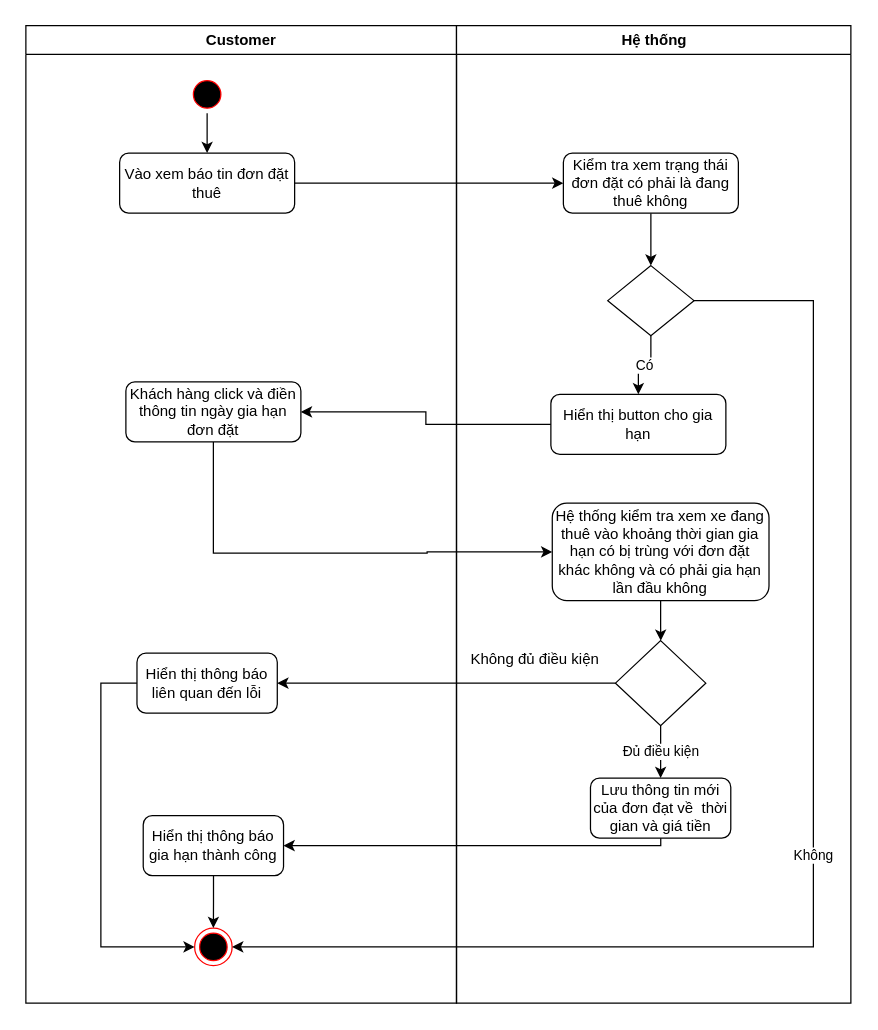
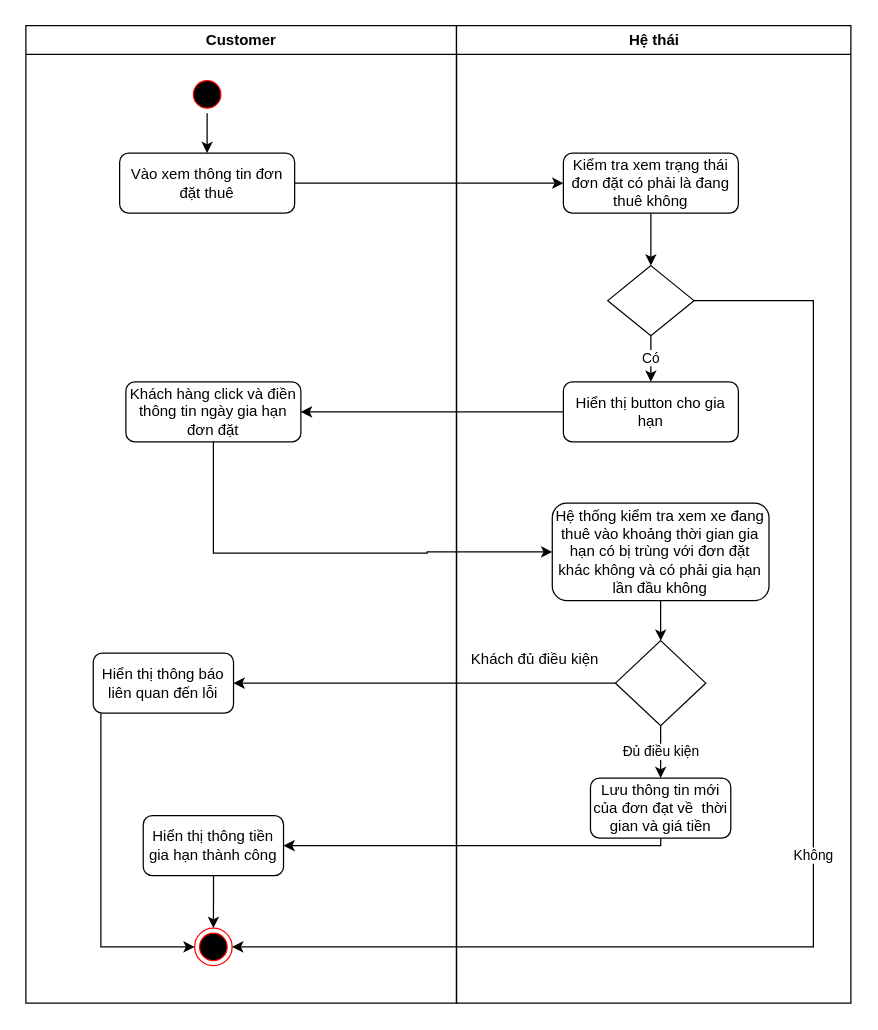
node "Hệ thống": label "Hệ thống" -> "Hệ thái"
node "Vào xem báo tin đơn đặt thuê": label "Vào xem báo tin đơn đặt thuê" -> "Vào xem thông tin đơn đặt thuê"
node "Hiển thị button cho gia hạn": moved (638, 424) -> (651, 412)
node "Không đủ điều kiện": label "Không đủ điều kiện" -> "Khách đủ điều kiện"
node "Hiển thị thông báo liên quan đến lỗi": moved (207, 683) -> (163, 683)
node "Hiển thị thông báo gia hạn thành công": label "Hiển thị thông báo gia hạn thành công" -> "Hiển thị thông tiền gia hạn thành công"
